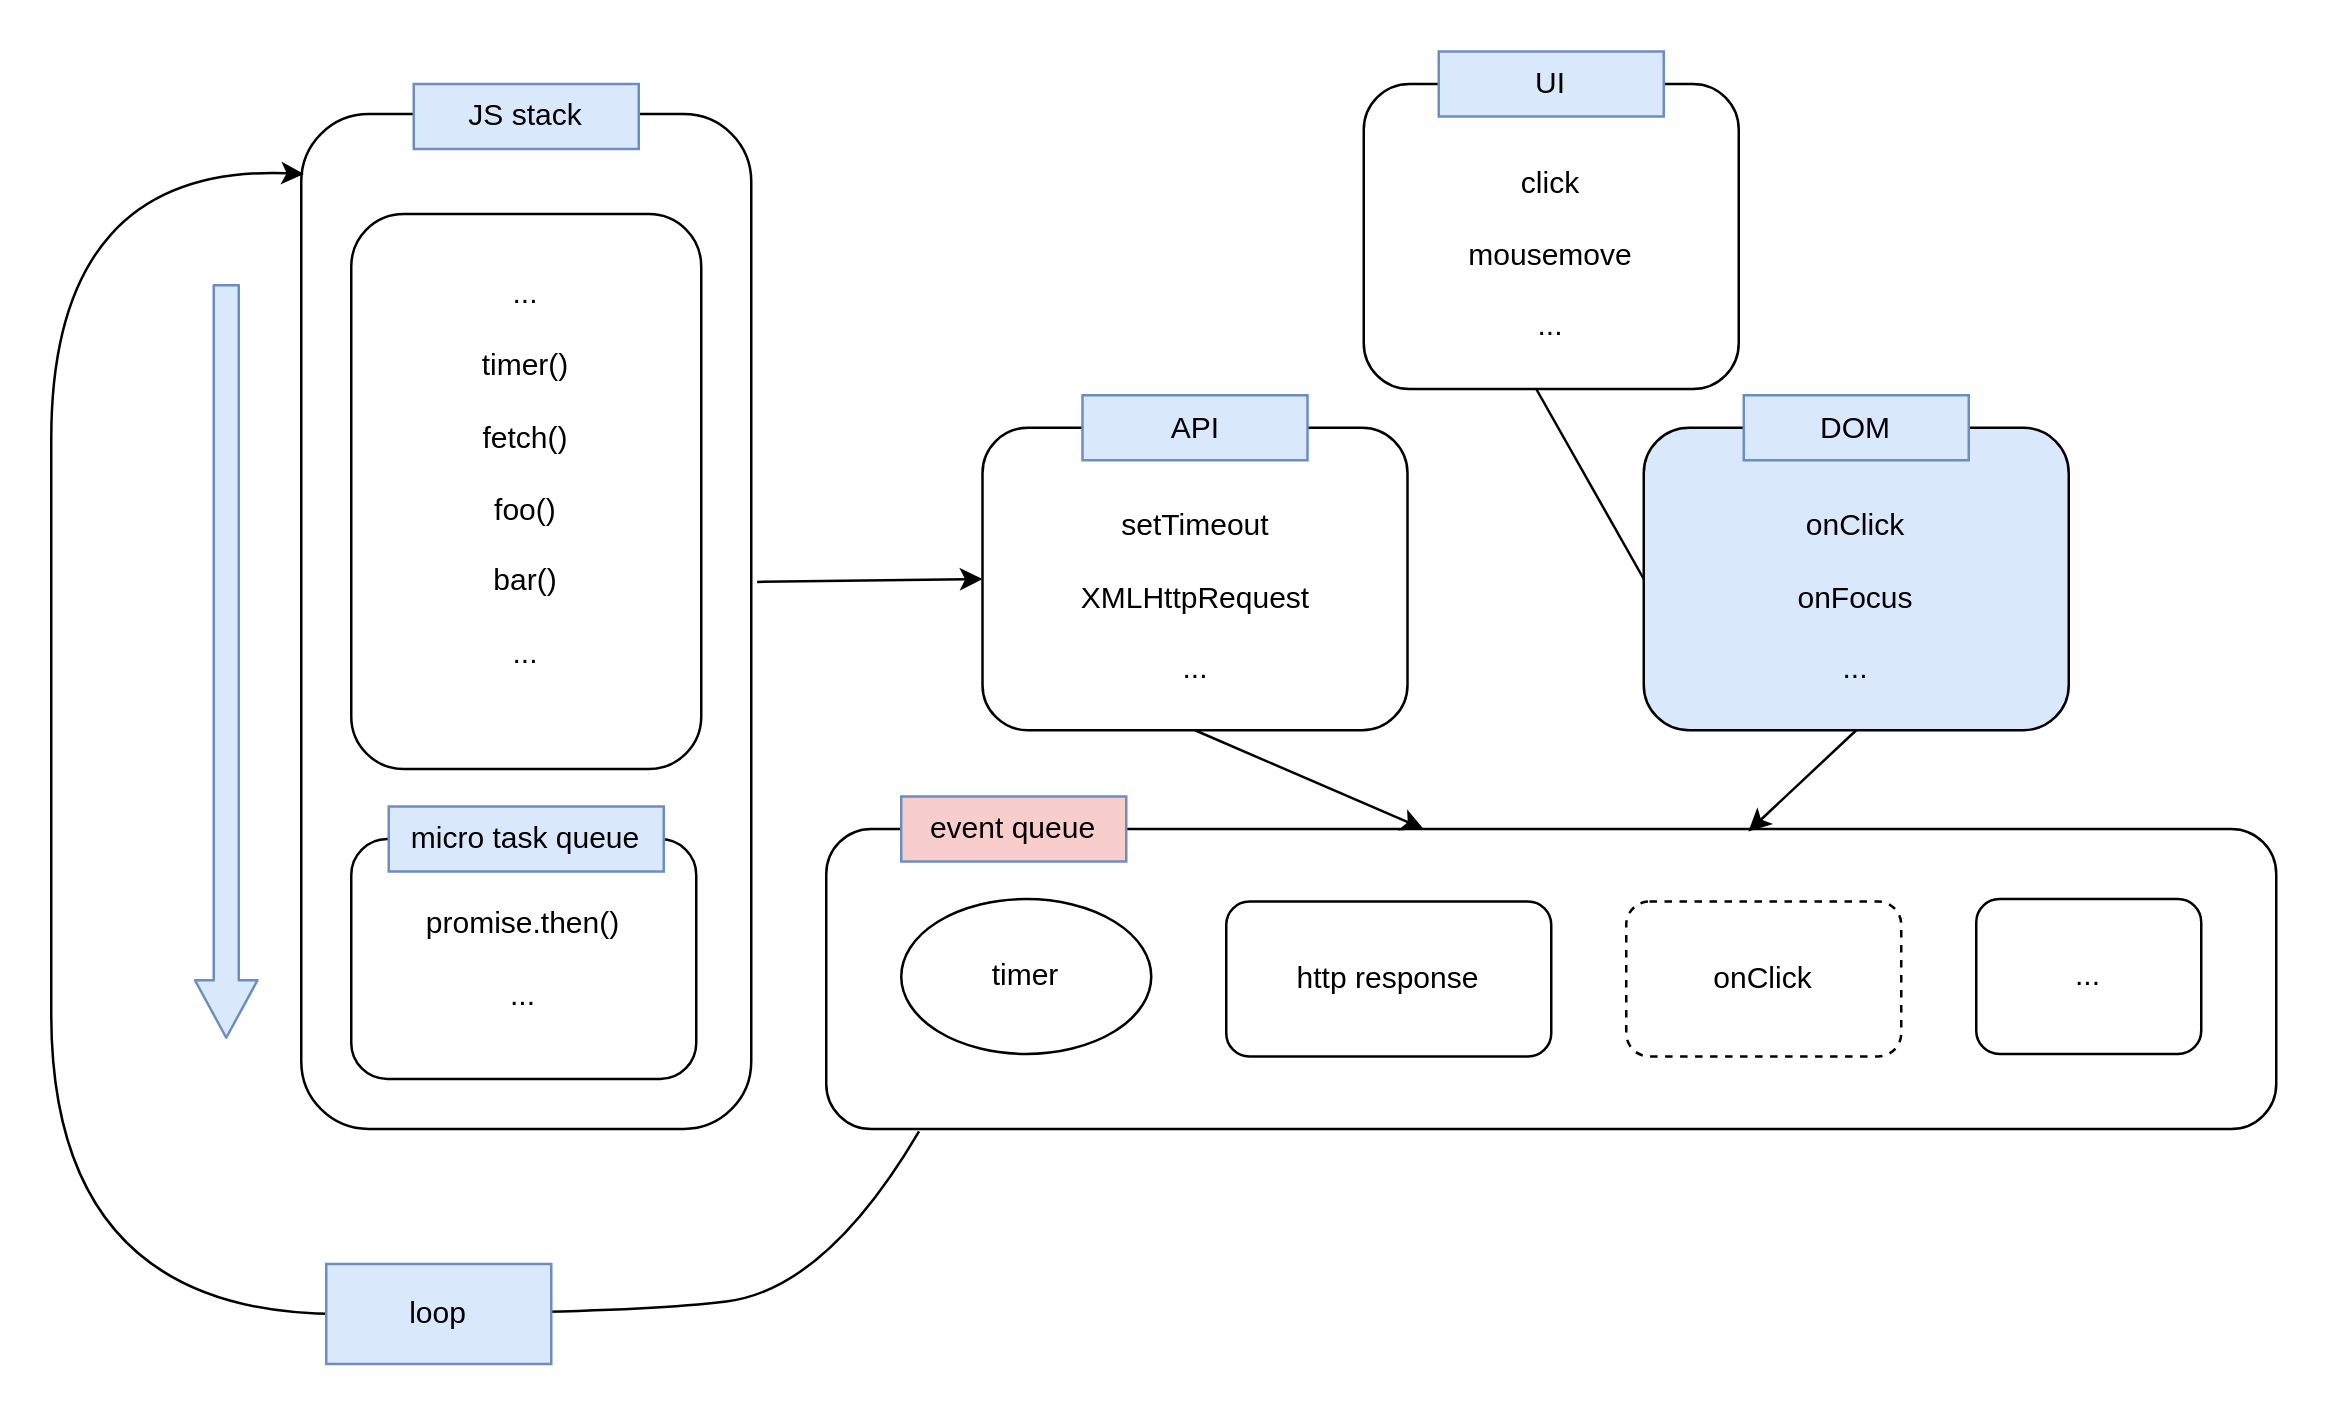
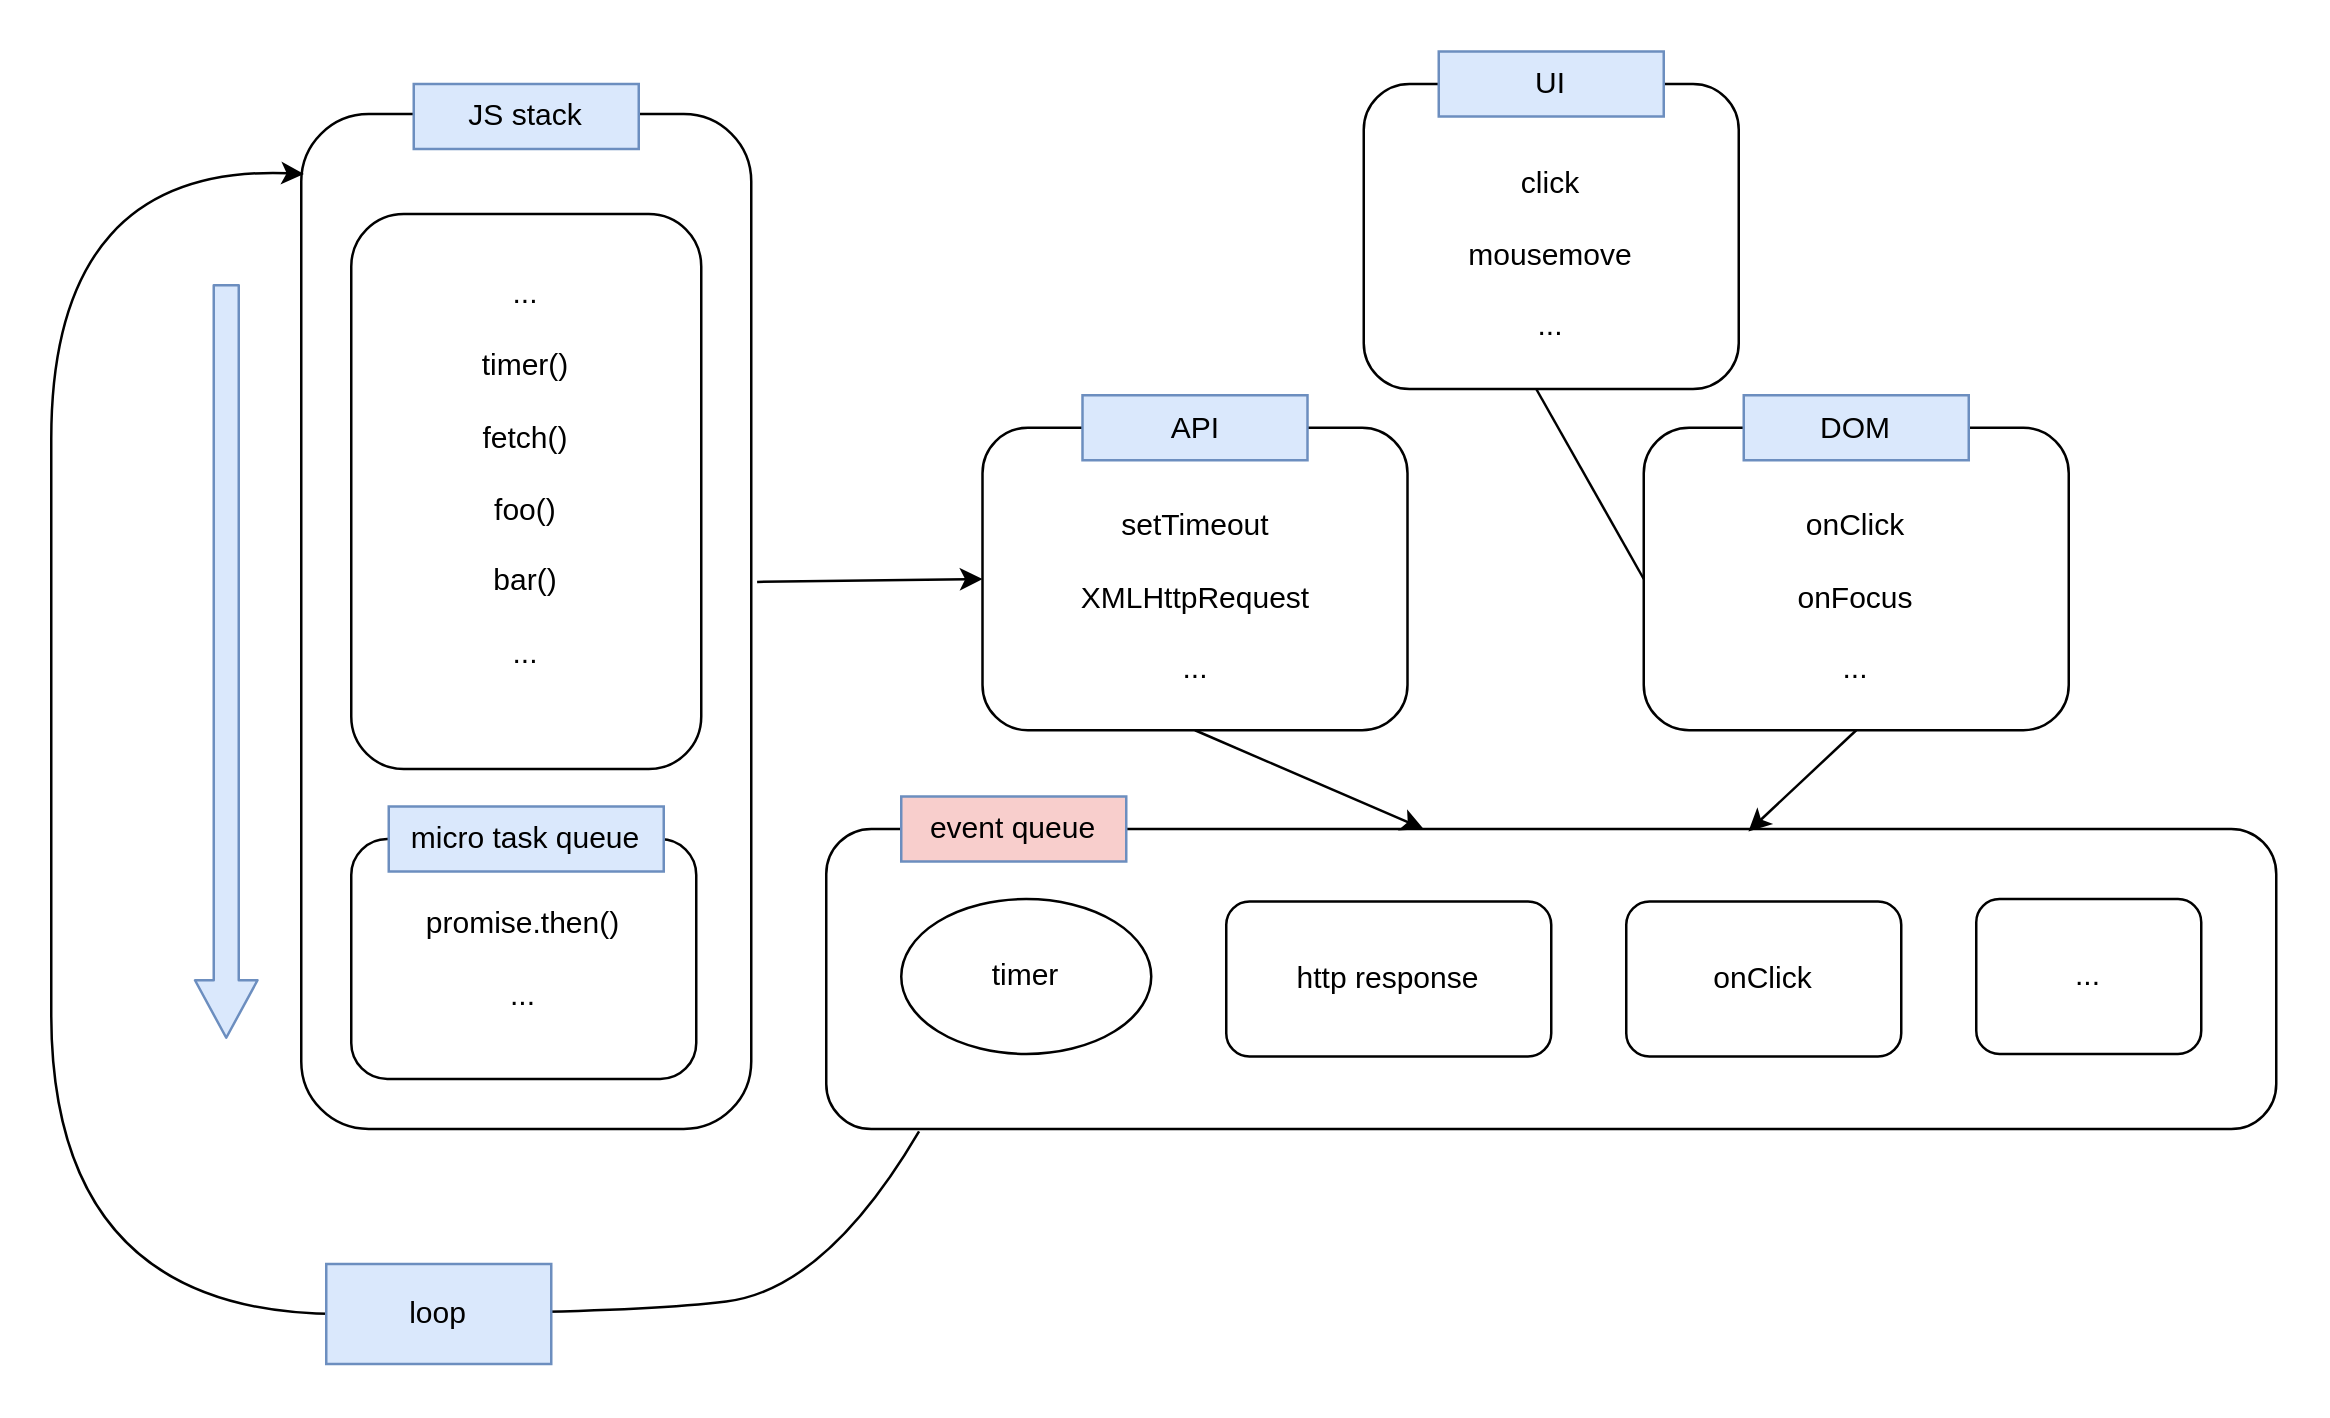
node "onClick onFocus ...": fillcolor #dae8fc -> #ffffff
node "onClick": style dashed -> solid
